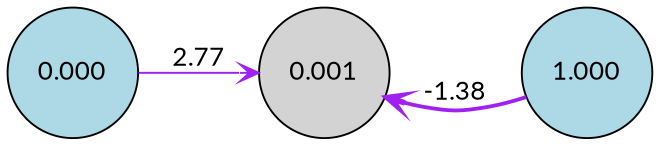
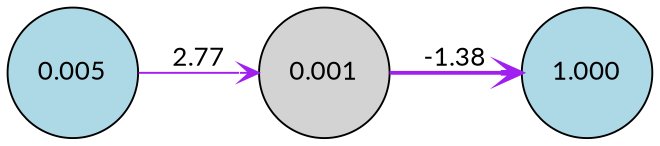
node "0.000": label "0.000" -> "0.005"
edge "1.000" -> "0.001": reversed
